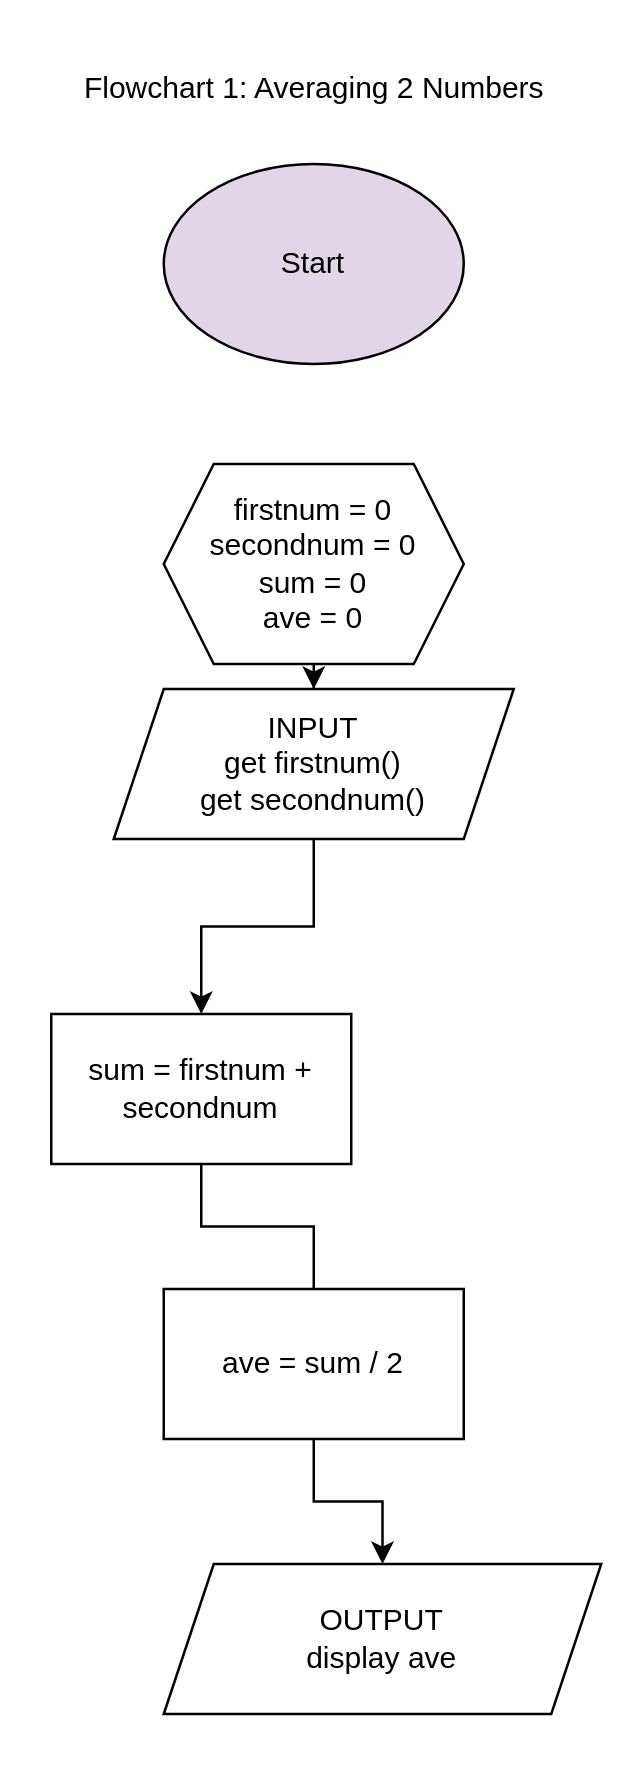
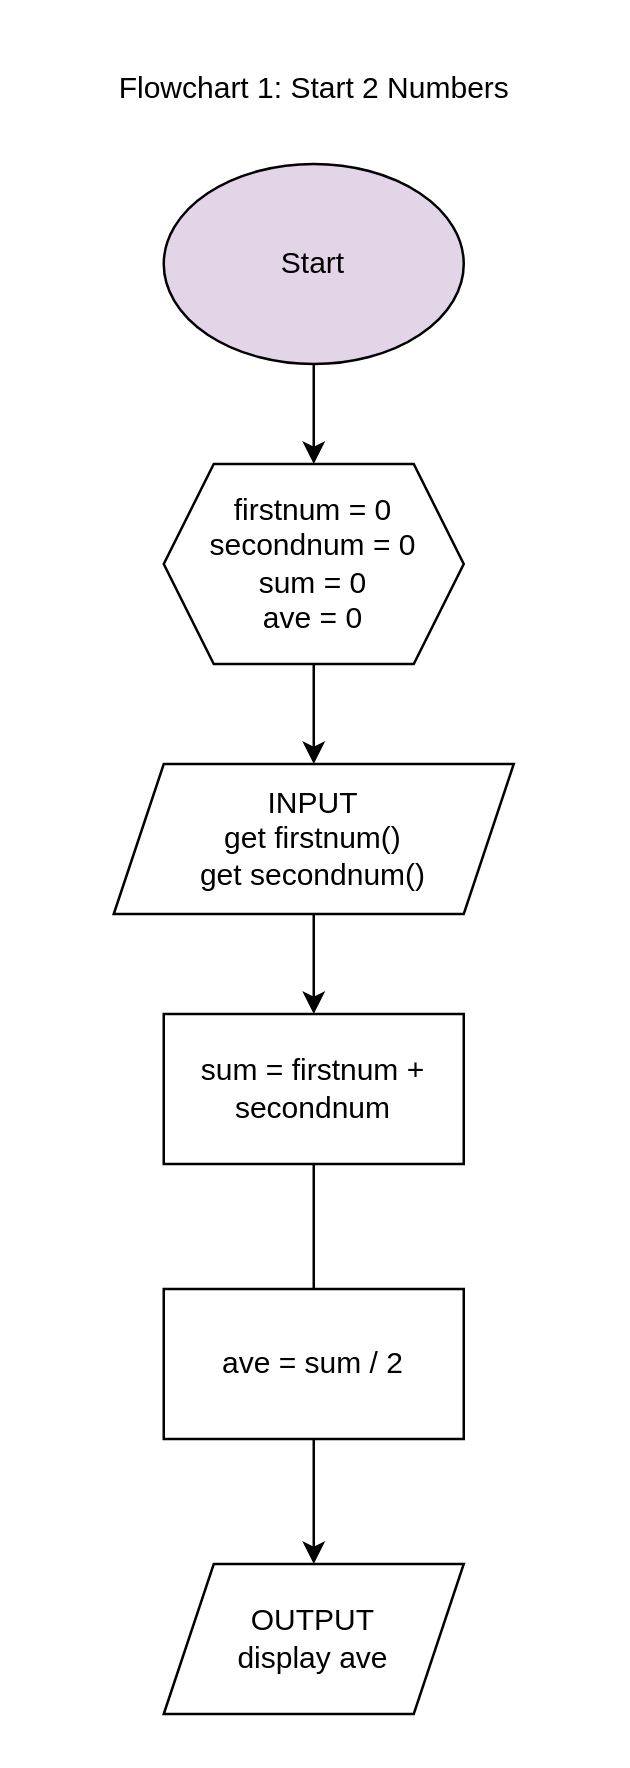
node "Flowchart 1: Averaging 2 Numbers": label "Flowchart 1: Averaging 2 Numbers" -> "Flowchart 1: Start 2 Numbers"
edge "Start" -> "firstnum = 0 secondnum = 0 sum = 0 ave = 0": added
node "INPUT get firstnum() get secondnum()": moved (314, 764) -> (314, 839)
node "sum = firstnum + secondnum": moved (201, 1089) -> (314, 1089)
node "OUTPUT display ave": size 438x150 -> 300x150
